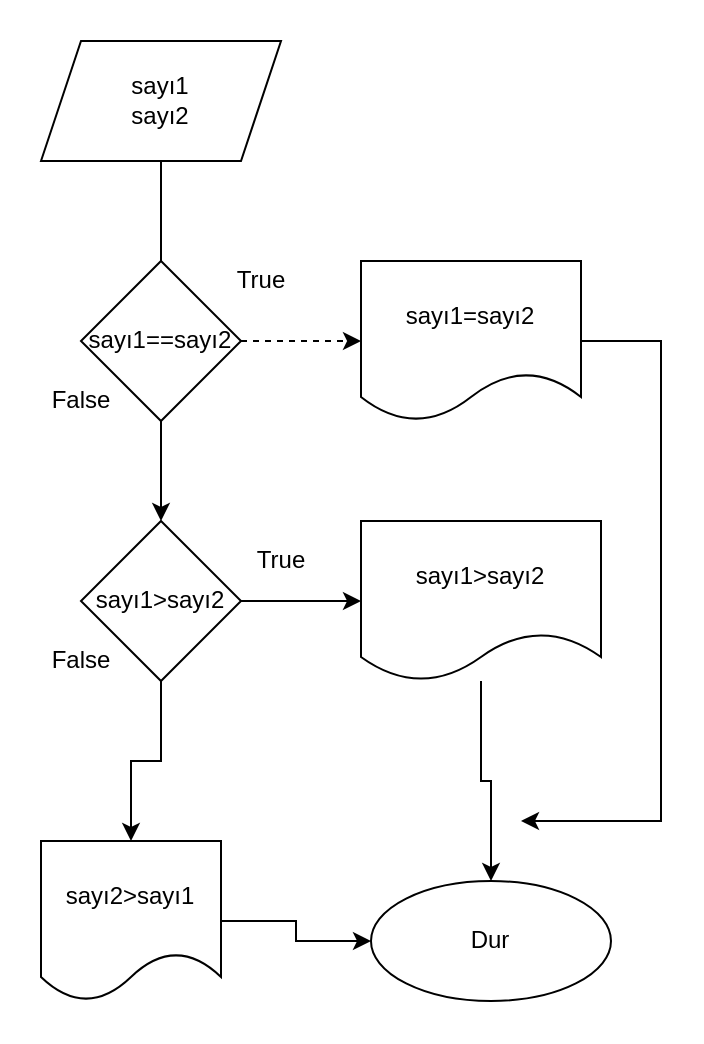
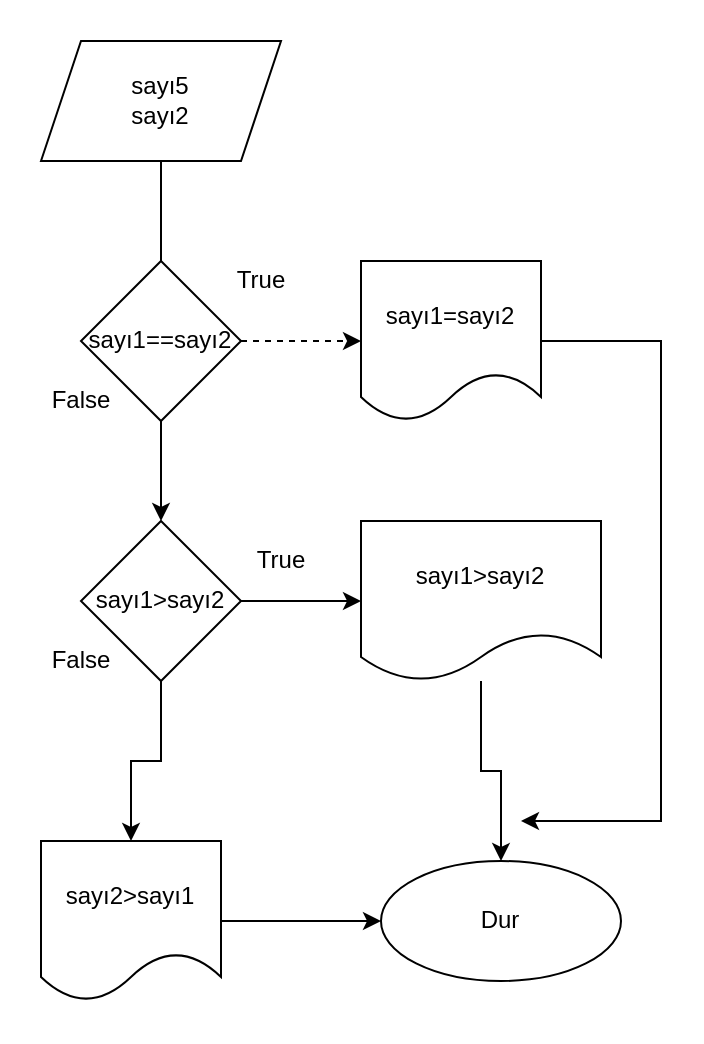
node "sayı1 sayı2": label "sayı1 sayı2" -> "sayı5 sayı2"
node "sayı1=sayı2": size 220x160 -> 180x160
node "Dur": moved (491, 941) -> (501, 921)
